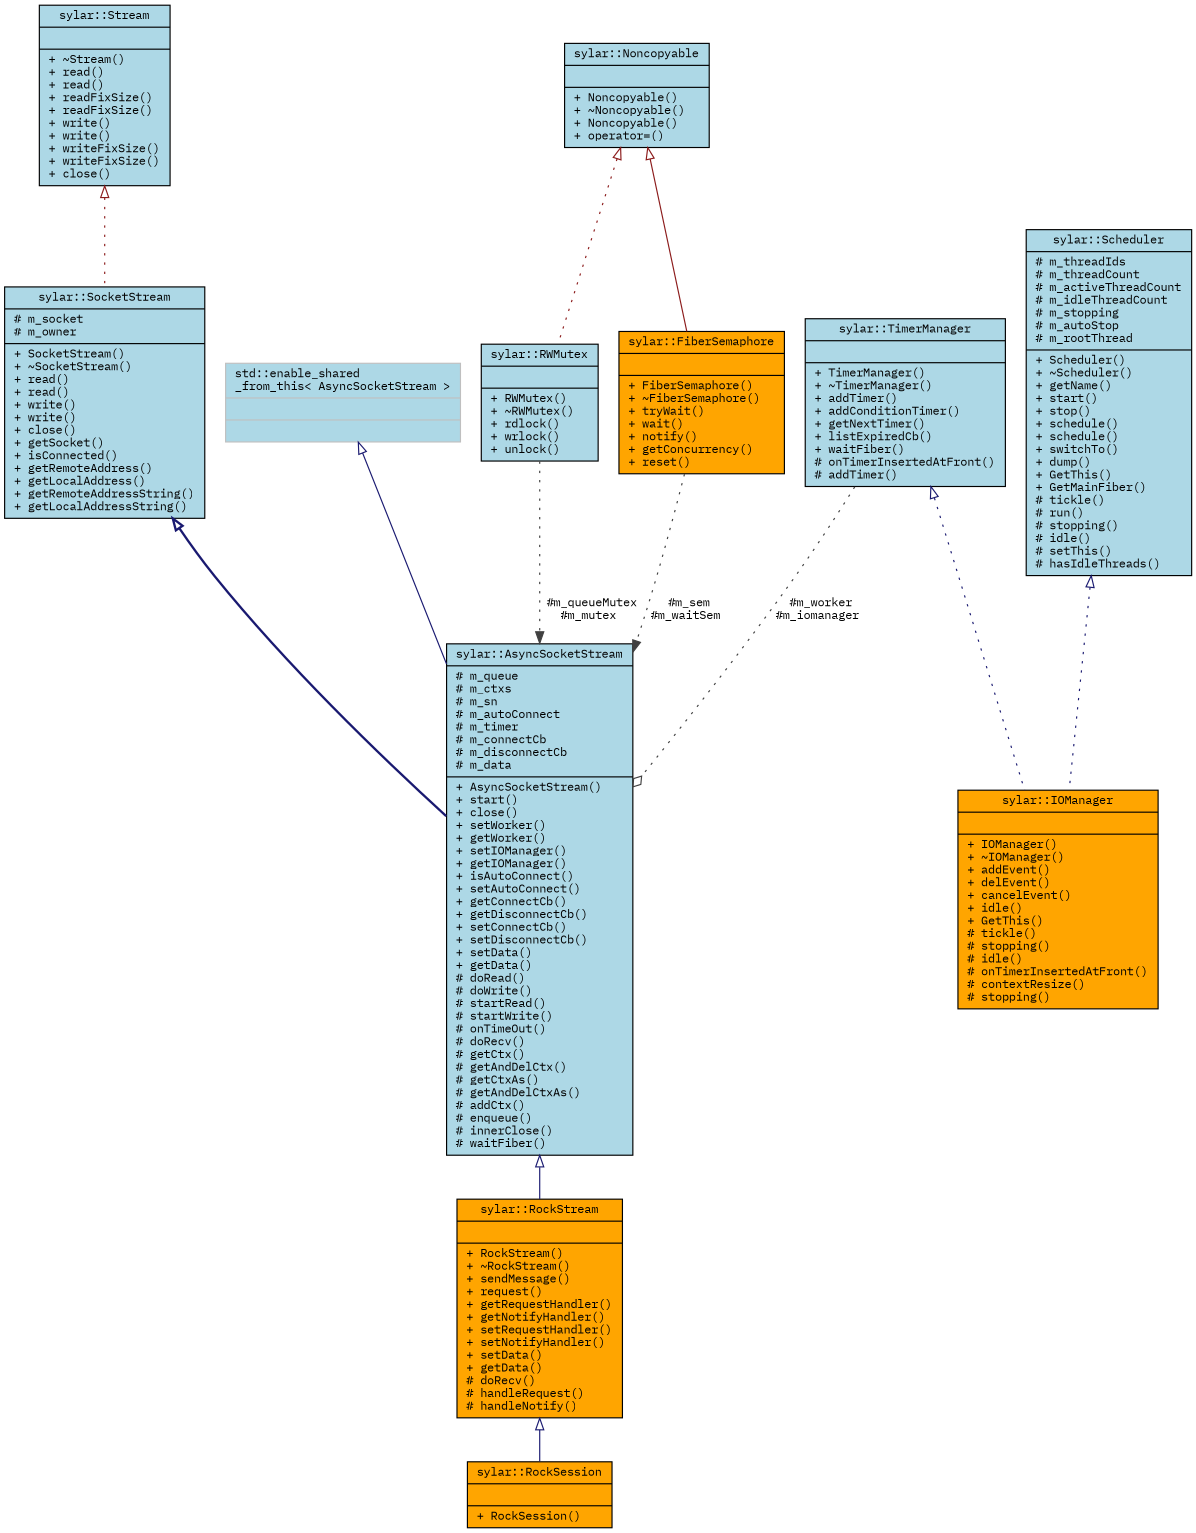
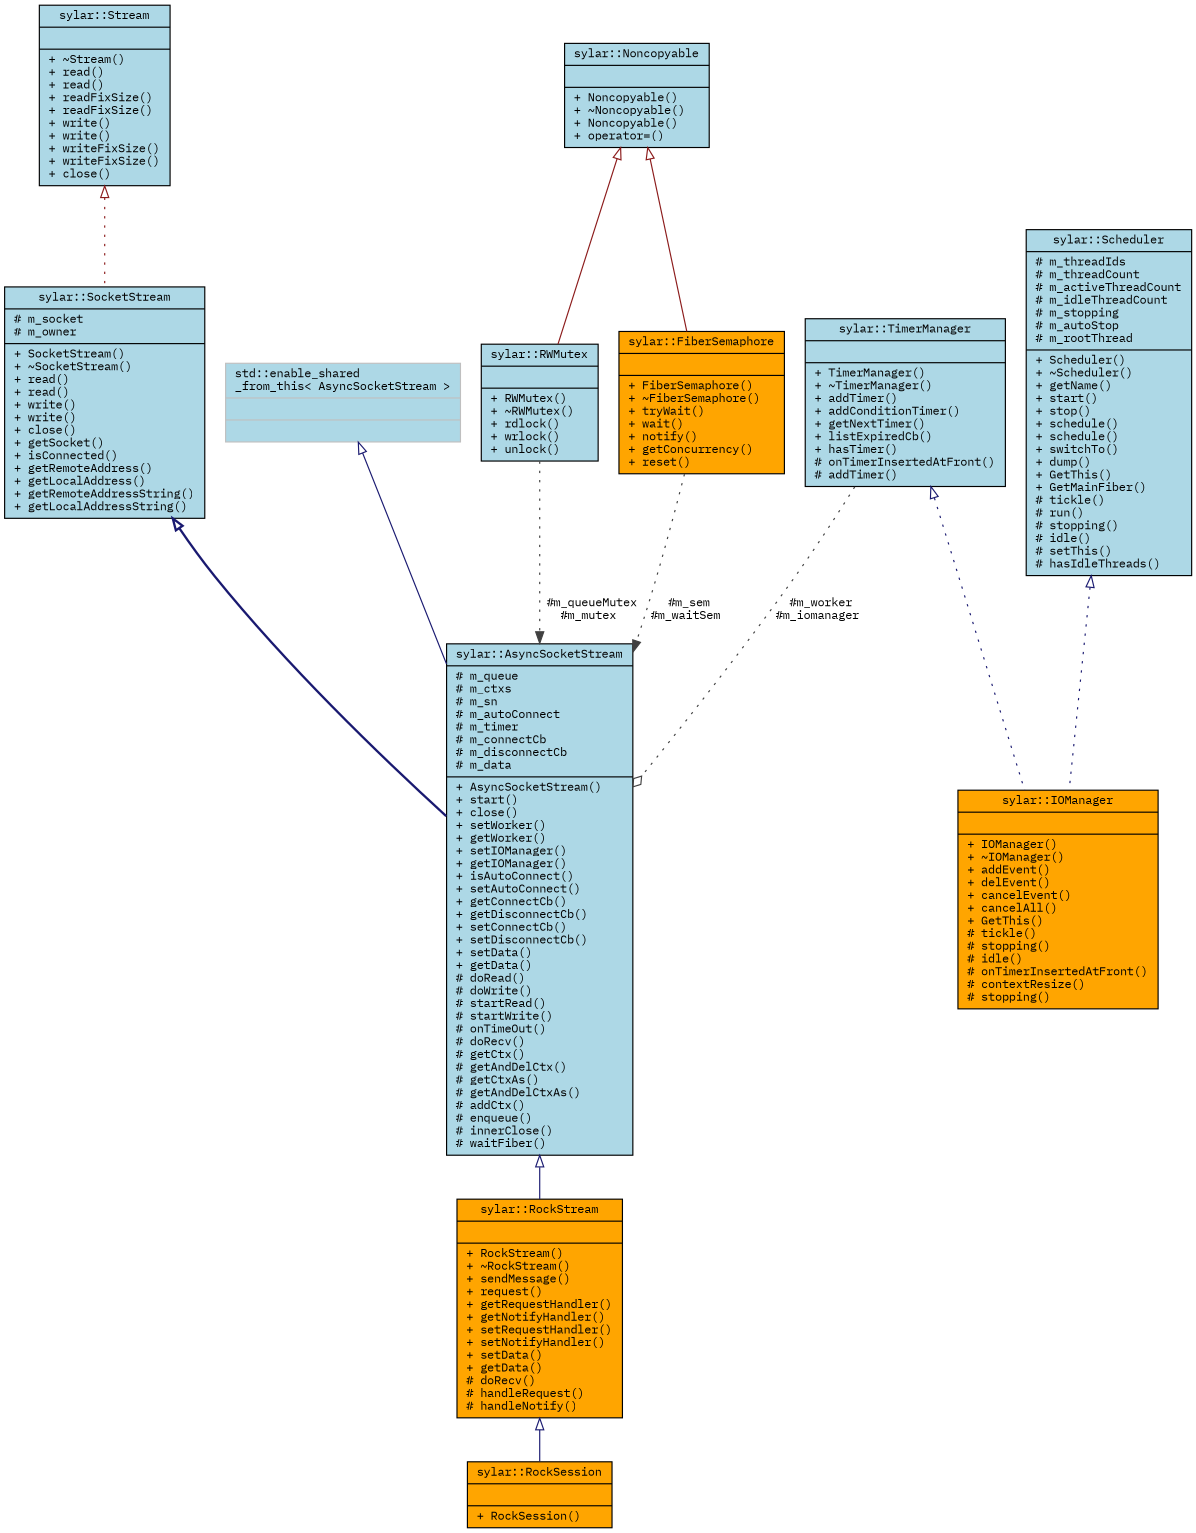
edge "sylar::RWMutex" -> "sylar::Noncopyable": style dotted -> solid
node "sylar::TimerManager": text "+ waitFiber()" -> "+ hasTimer()"
node "sylar::IOManager": text "+ idle()" -> "+ cancelAll()"
